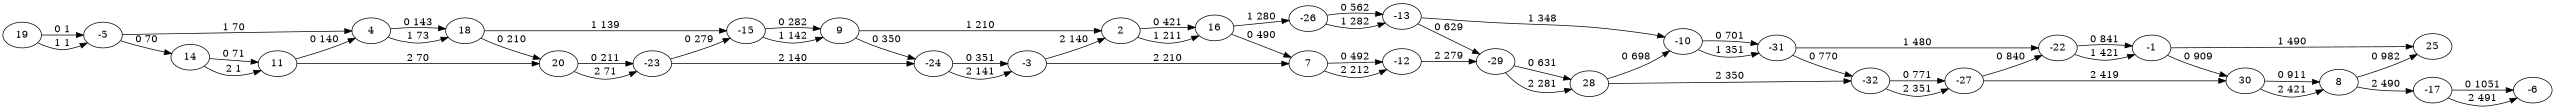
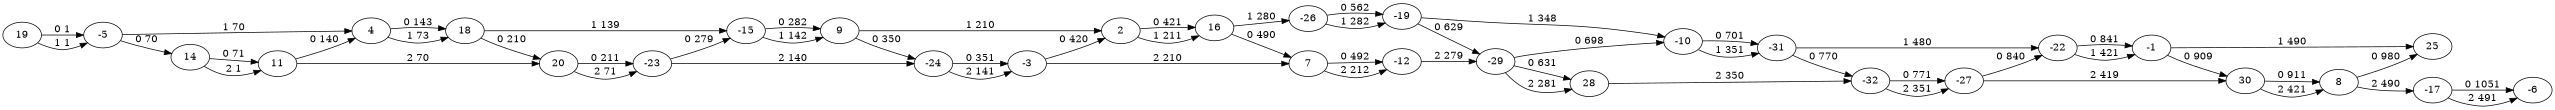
node "-13": label "-13" -> "-19"
edge "-3" -> "2": label "2 140" -> "0 420"
edge "8" -> "25": label "0 982" -> "0 980"
edge "28" -> "-10": now "-29" -> "-10"
